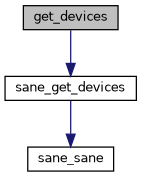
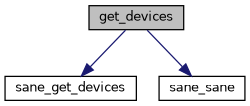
edge "sane_get_devices" -> "sane_sane": now "get_devices" -> "sane_sane"
